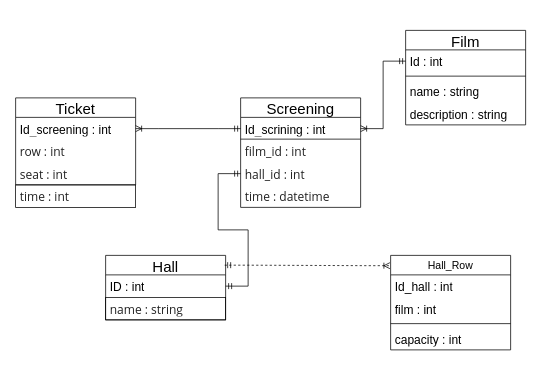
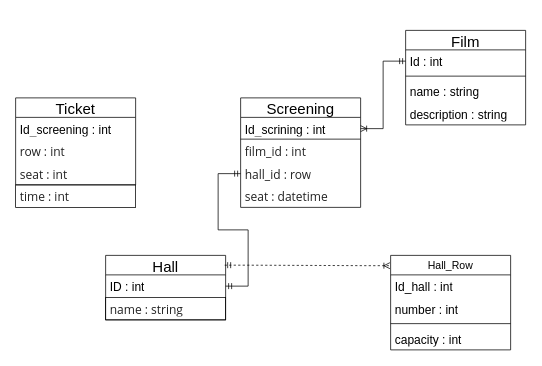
edge "Id_screening : int" -- "Id_scrining : int": removed
node "hall_id : int": label "hall_id : int" -> "hall_id : row"
node "time : datetime": label "time : datetime" -> "seat : datetime"
node "film : int": label "film : int" -> "number : int"
